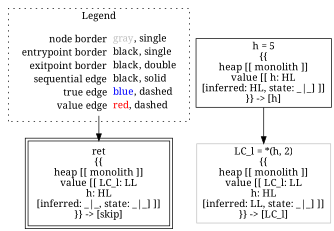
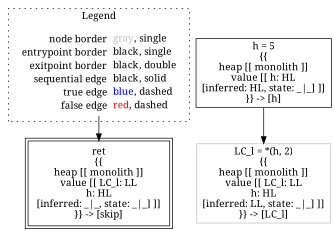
node "node border": text "value edge" -> "false edge"
